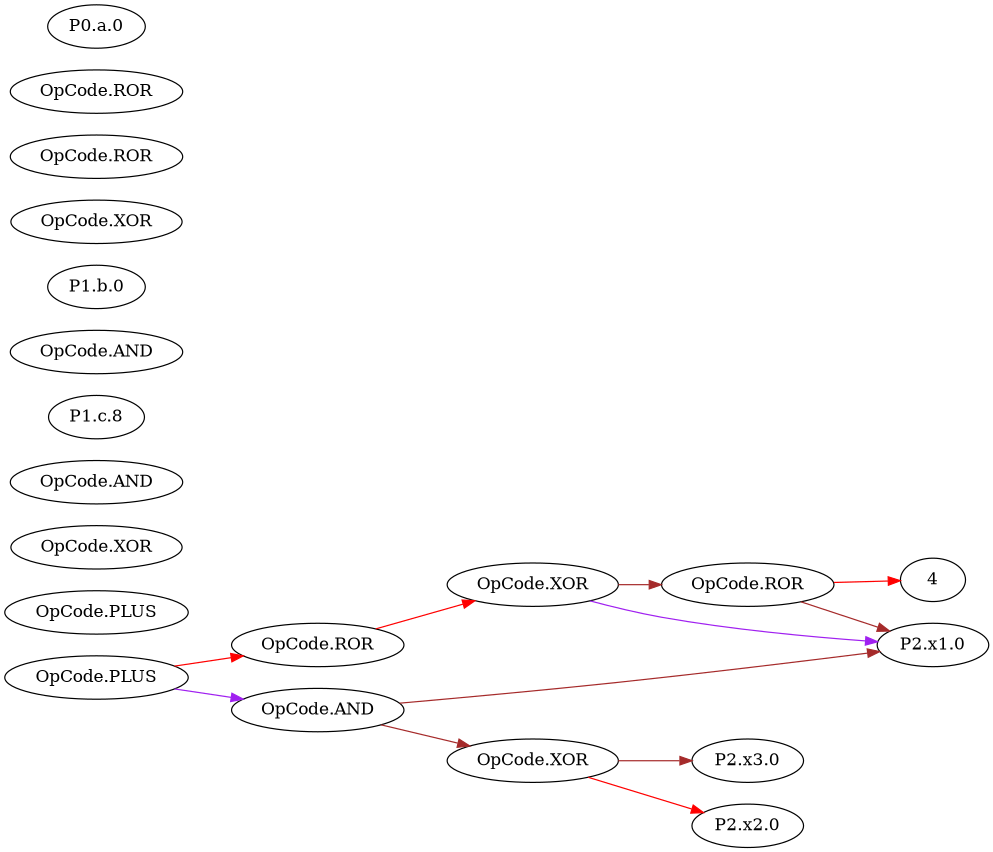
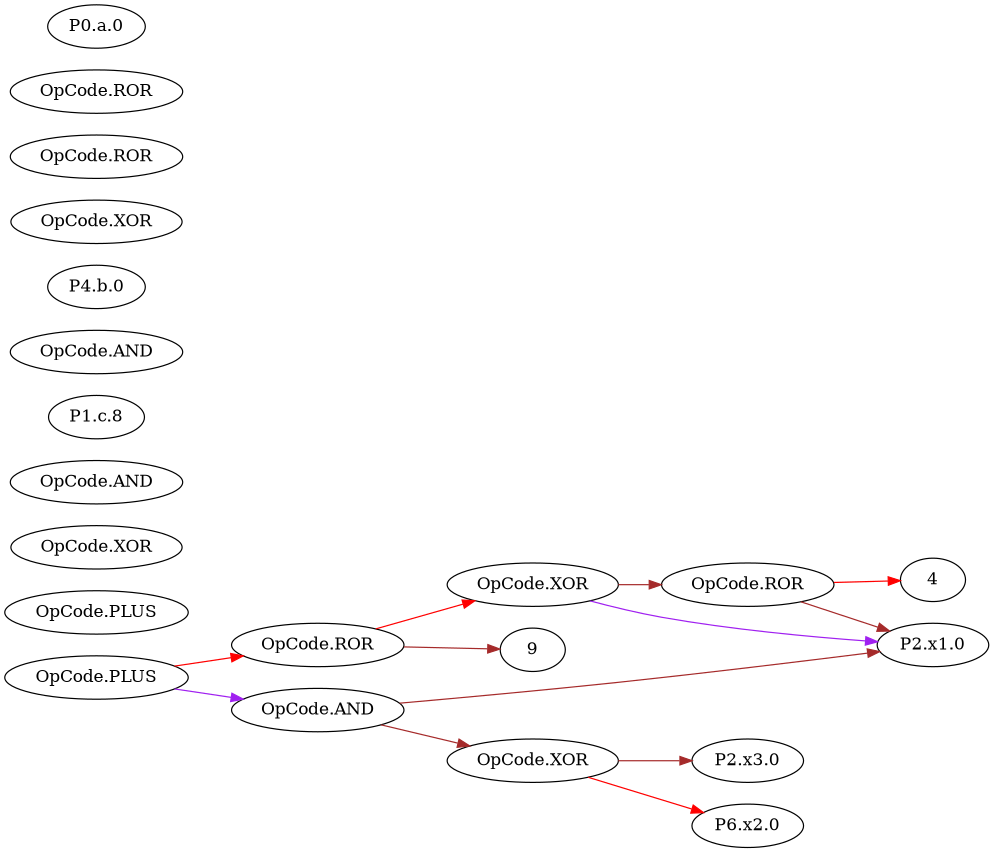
node "P1.b.0": label "P1.b.0" -> "P4.b.0"
node "9": added
node "P2.x2.0": label "P2.x2.0" -> "P6.x2.0"
